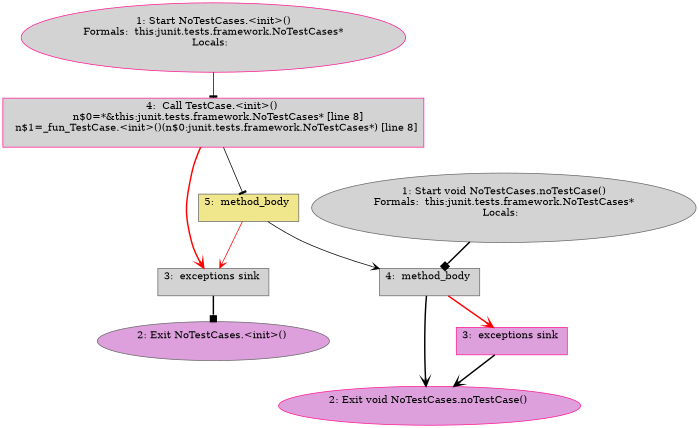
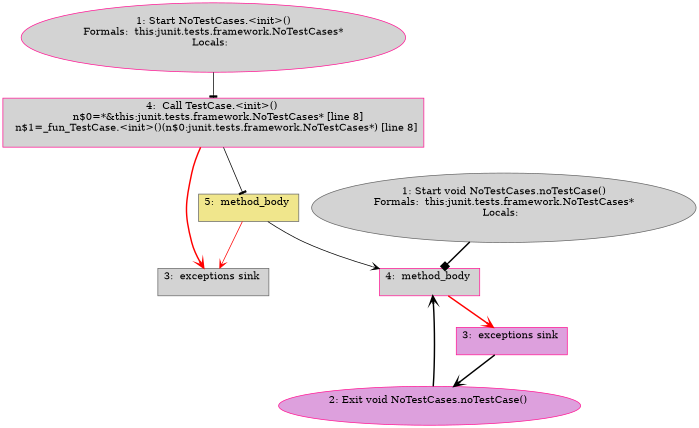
node "4:  method_body": color gray40 -> deeppink
edge "4:  method_body" -> "2: Exit void NoTestCases.noTestCase()": reversed
node "2: Exit NoTestCases.<init>()": removed
